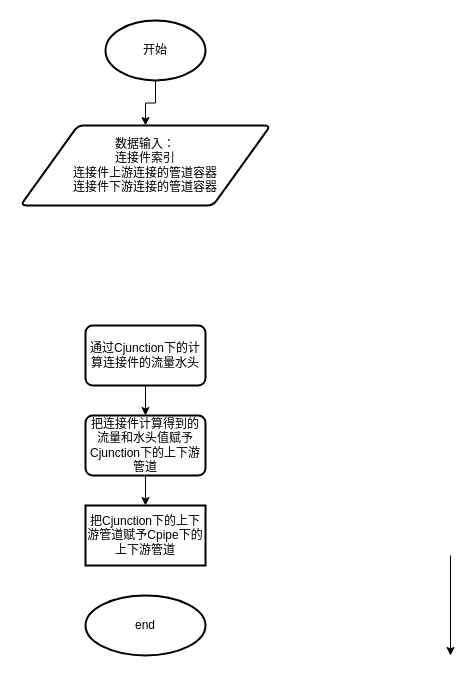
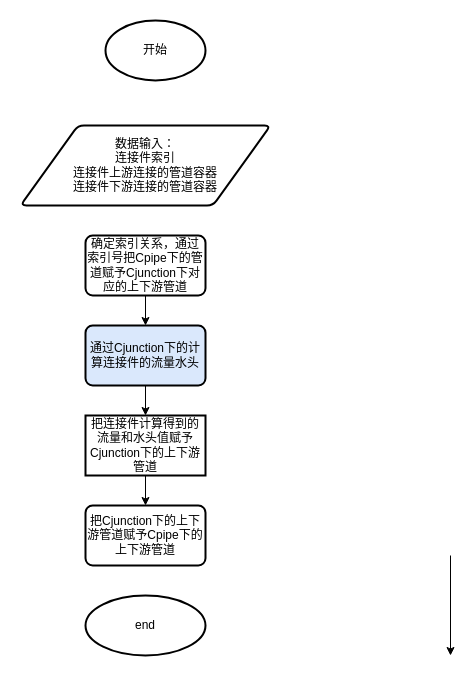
edge "开始" -> "数据输入： 连接件索引 连接件上游连接的管道容器 连接件下游连接的管道容器": removed
node "确定索引关系，通过索引号把Cpipe下的管道赋予Cjunction下对应的上下游管道": added
edge "确定索引关系，通过索引号把Cpipe下的管道赋予Cjunction下对应的上下游管道" -> "通过Cjunction下的计算连接件的流量水头": added
node "通过Cjunction下的计算连接件的流量水头": fillcolor #ffffff -> #dae8fc
node "把连接件计算得到的流量和水头值赋予Cjunction下的上下游管道": shape rounded rectangle -> rectangle
node "把Cjunction下的上下游管道赋予Cpipe下的上下游管道": shape rectangle -> rounded rectangle
